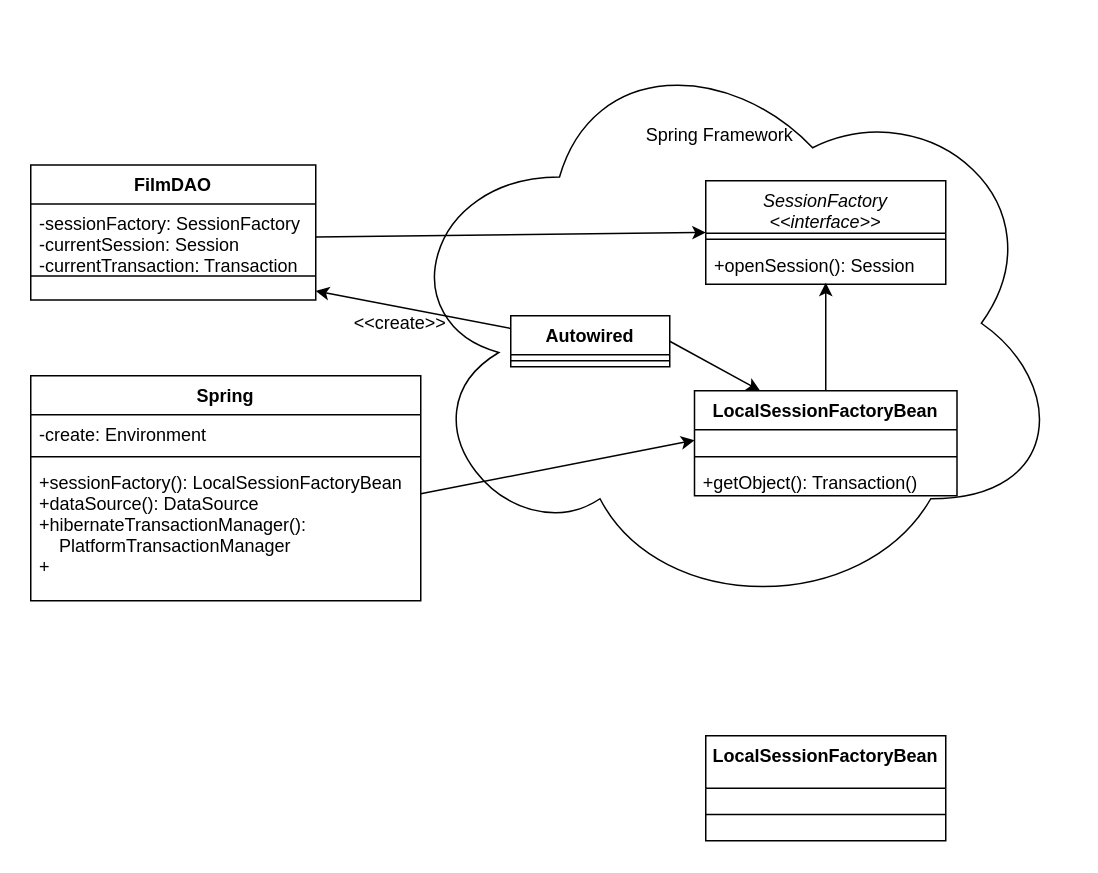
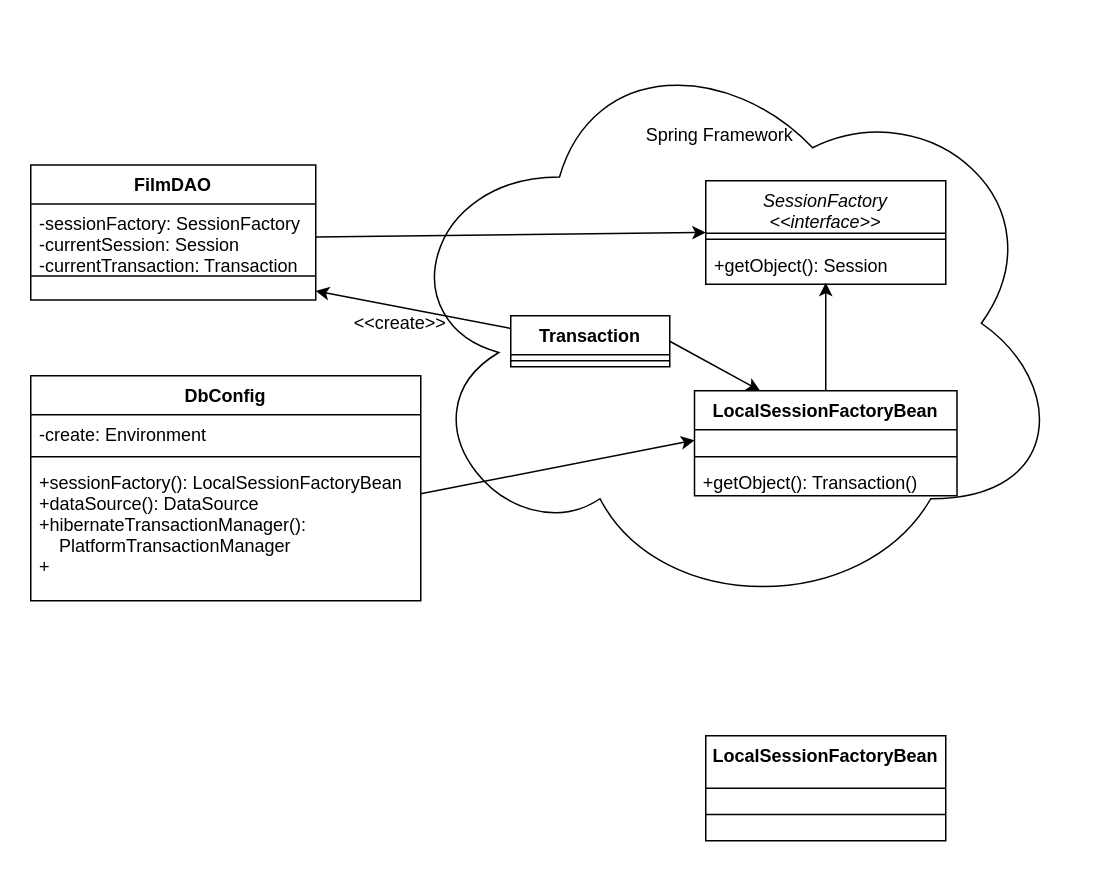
node "+openSession(): Session": label "+openSession(): Session" -> "+getObject(): Session"
node "Autowired": label "Autowired" -> "Transaction"
node "Spring": label "Spring" -> "DbConfig"
